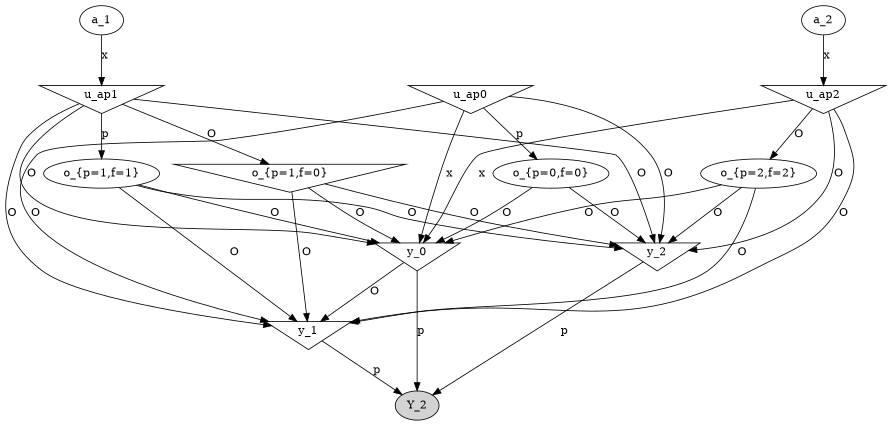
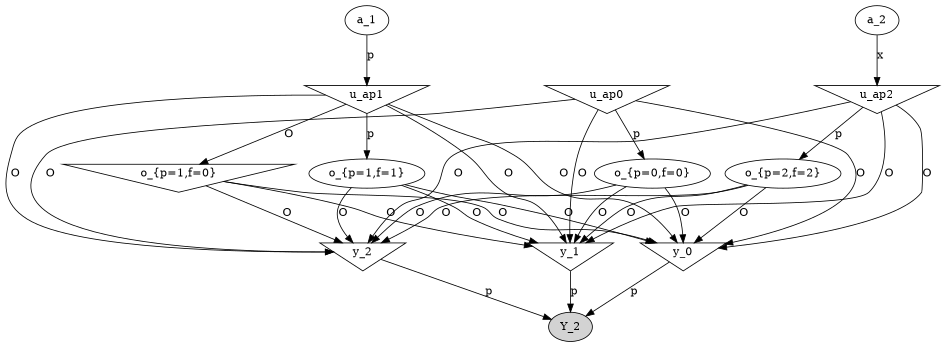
edge "a_1" -> "u_ap1": label "x" -> "p"
edge "u_ap2" -> "o_{p=2,f=2}": label "O" -> "p"
edge "u_ap0" -> "y_0": label "x" -> "O"
edge "u_ap2" -> "y_0": label "x" -> "O"
edge "y_0" -> "y_1": now "o_{p=0,f=0}" -> "y_1"
